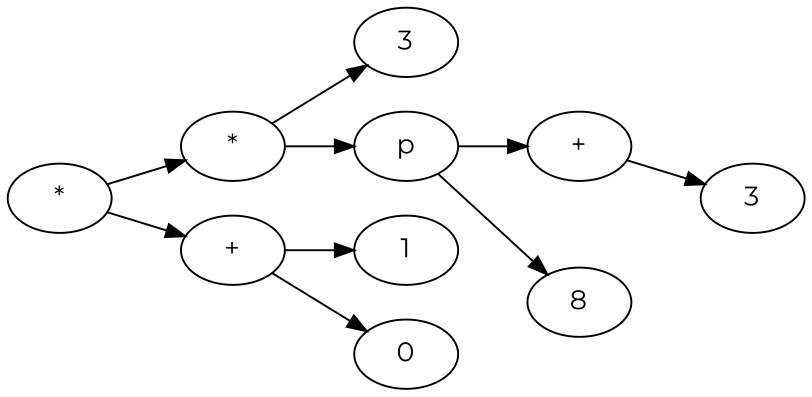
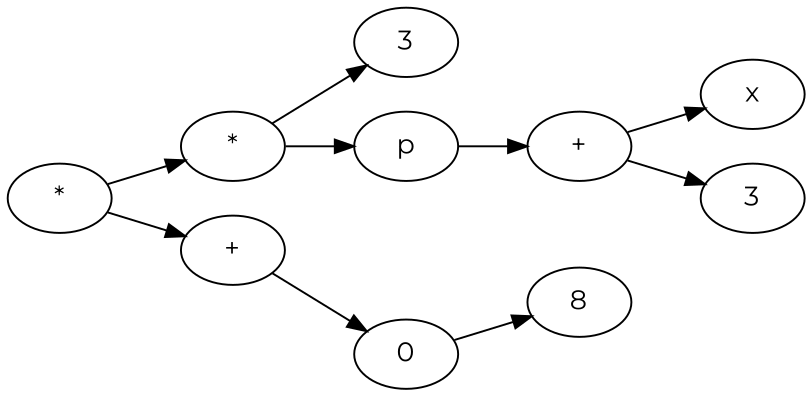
node "x": added
edge "p" -> "8": now "0" -> "8"
node "1": removed
